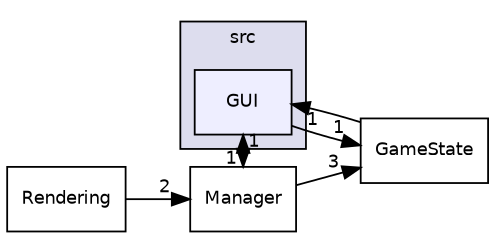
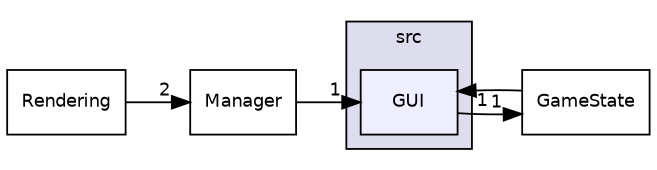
edge "GUI" -> "Manager": removed
edge "Manager" -> "GameState": removed
